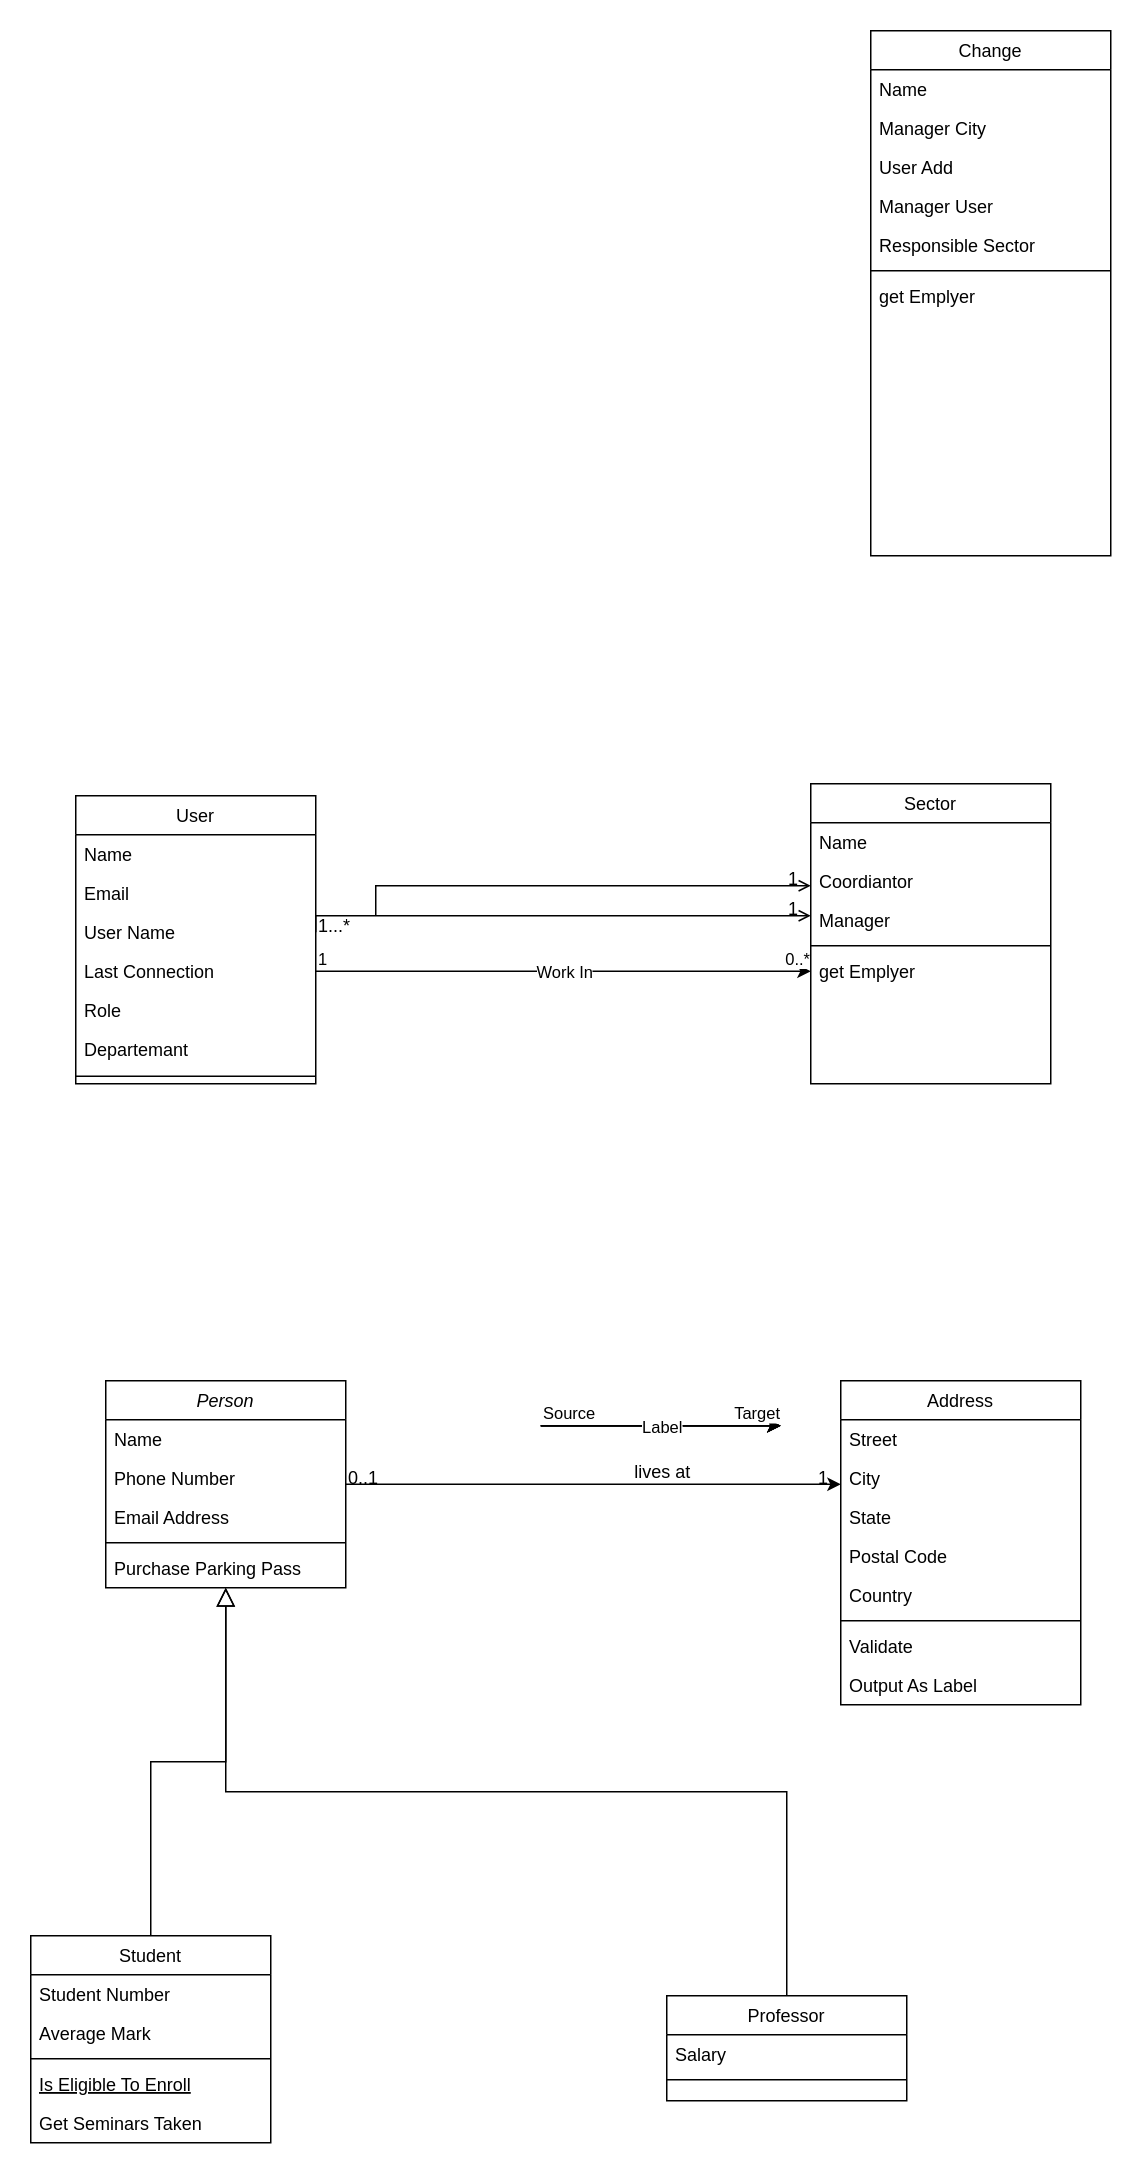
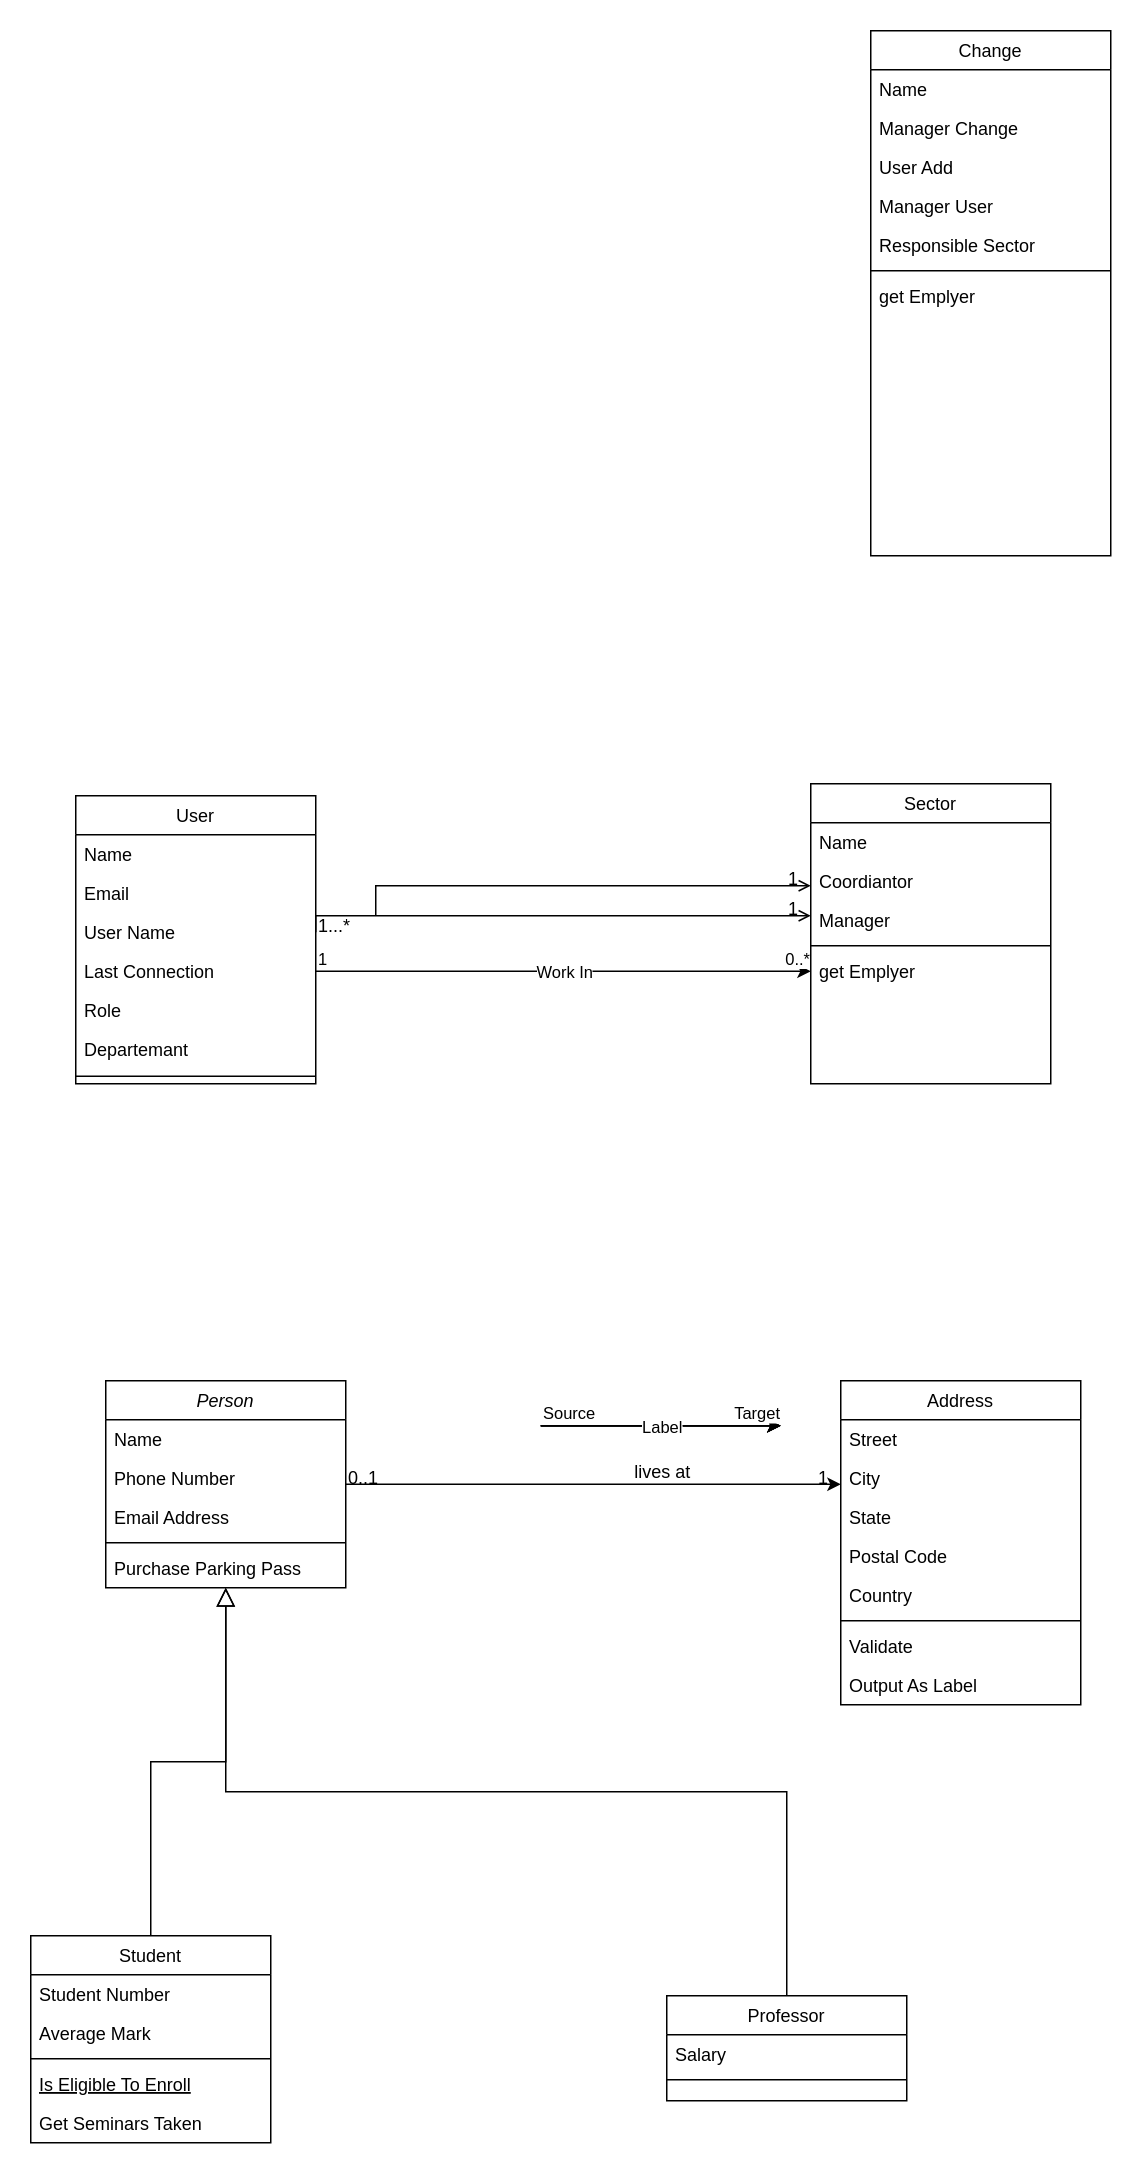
node "Manager City": label "Manager City" -> "Manager Change"
